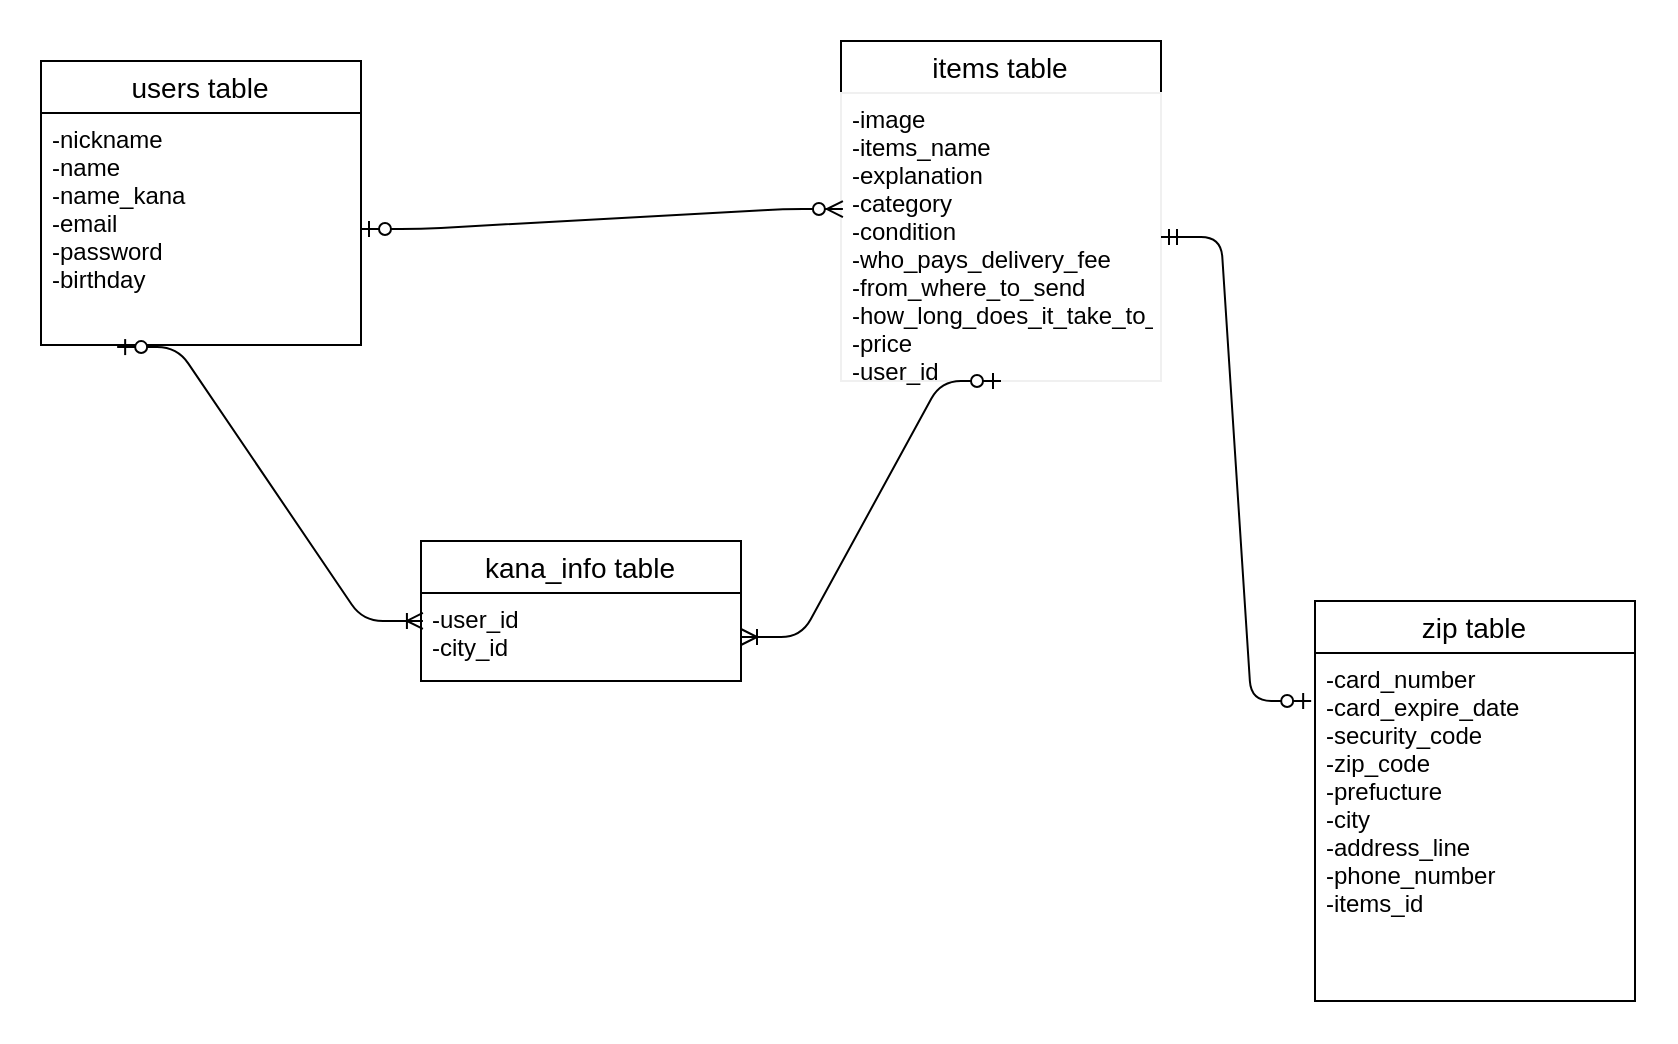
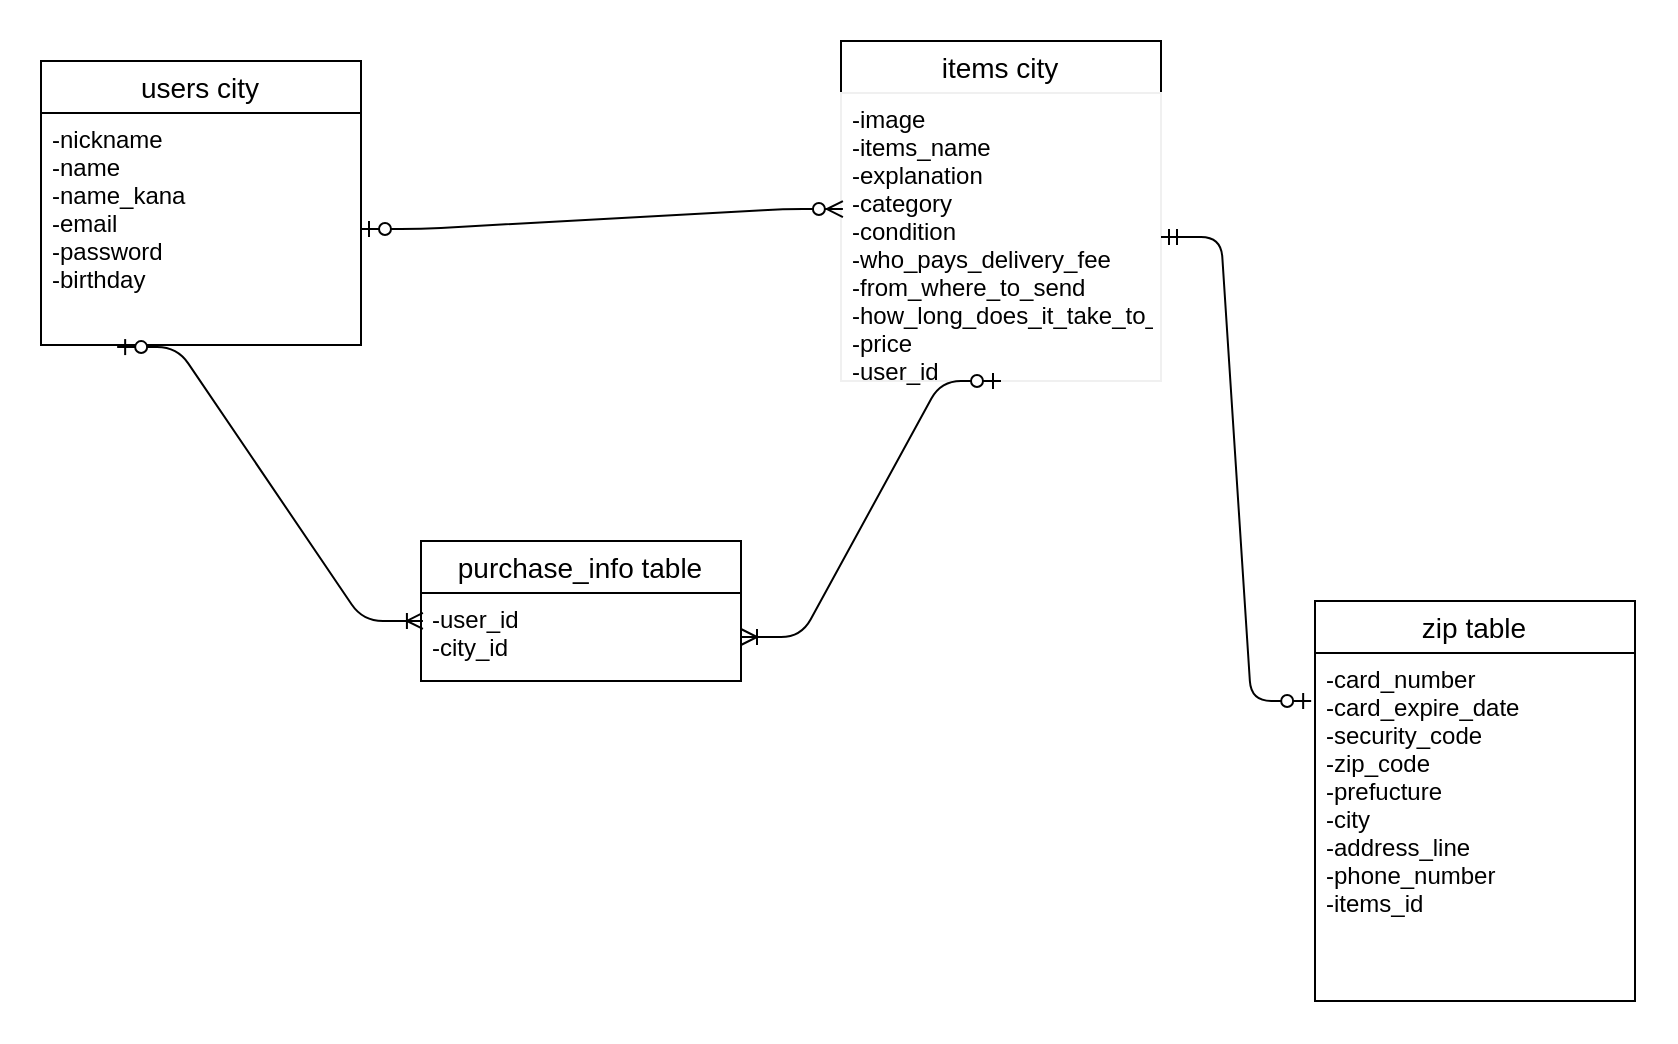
node "items table": label "items table" -> "items city"
node "users table": label "users table" -> "users city"
node "kana_info table": label "kana_info table" -> "purchase_info table"
